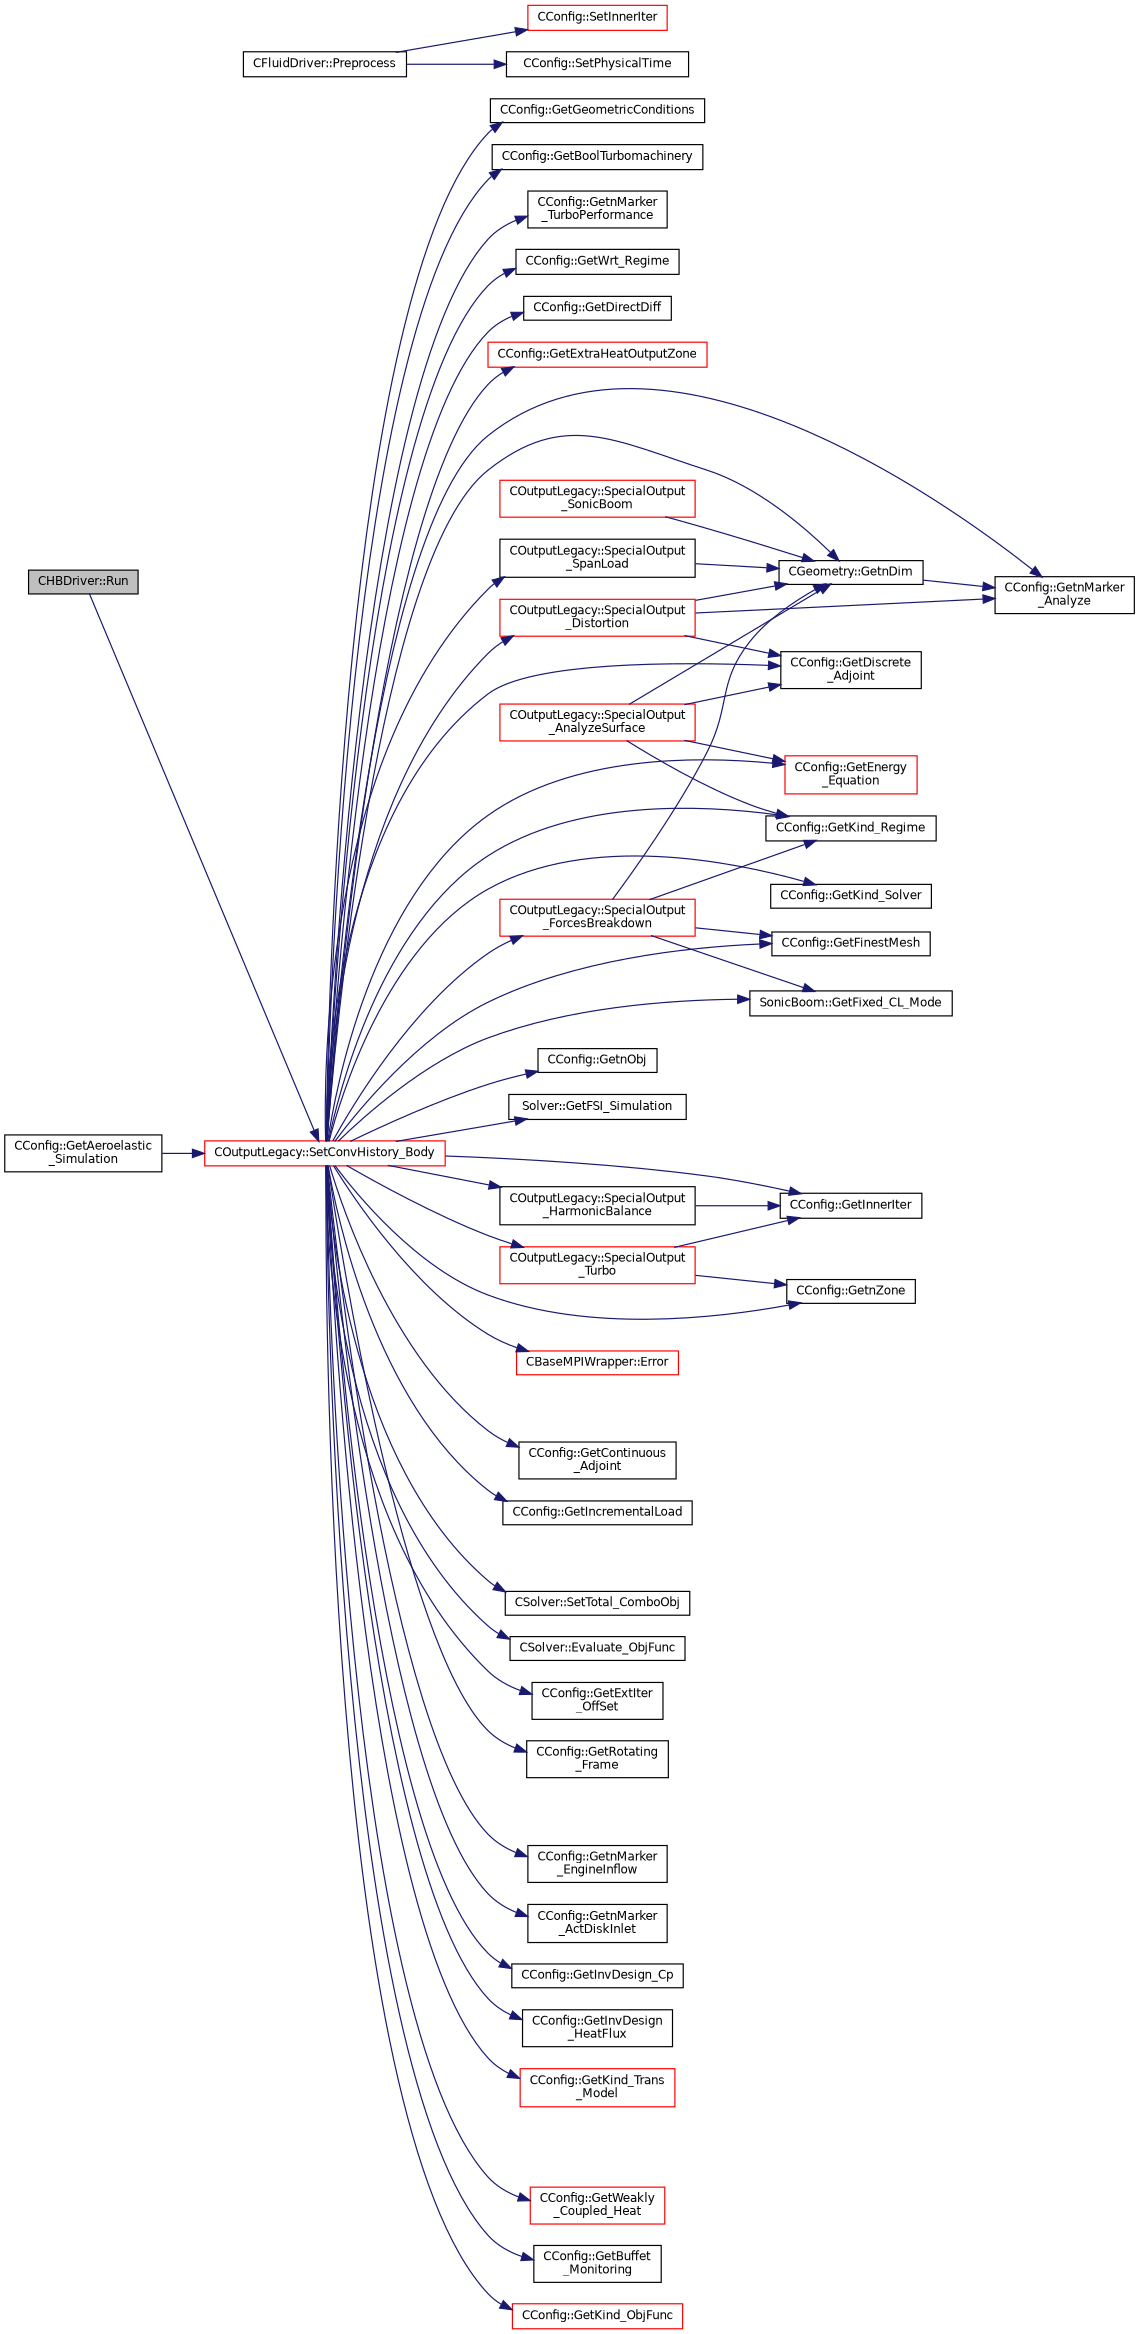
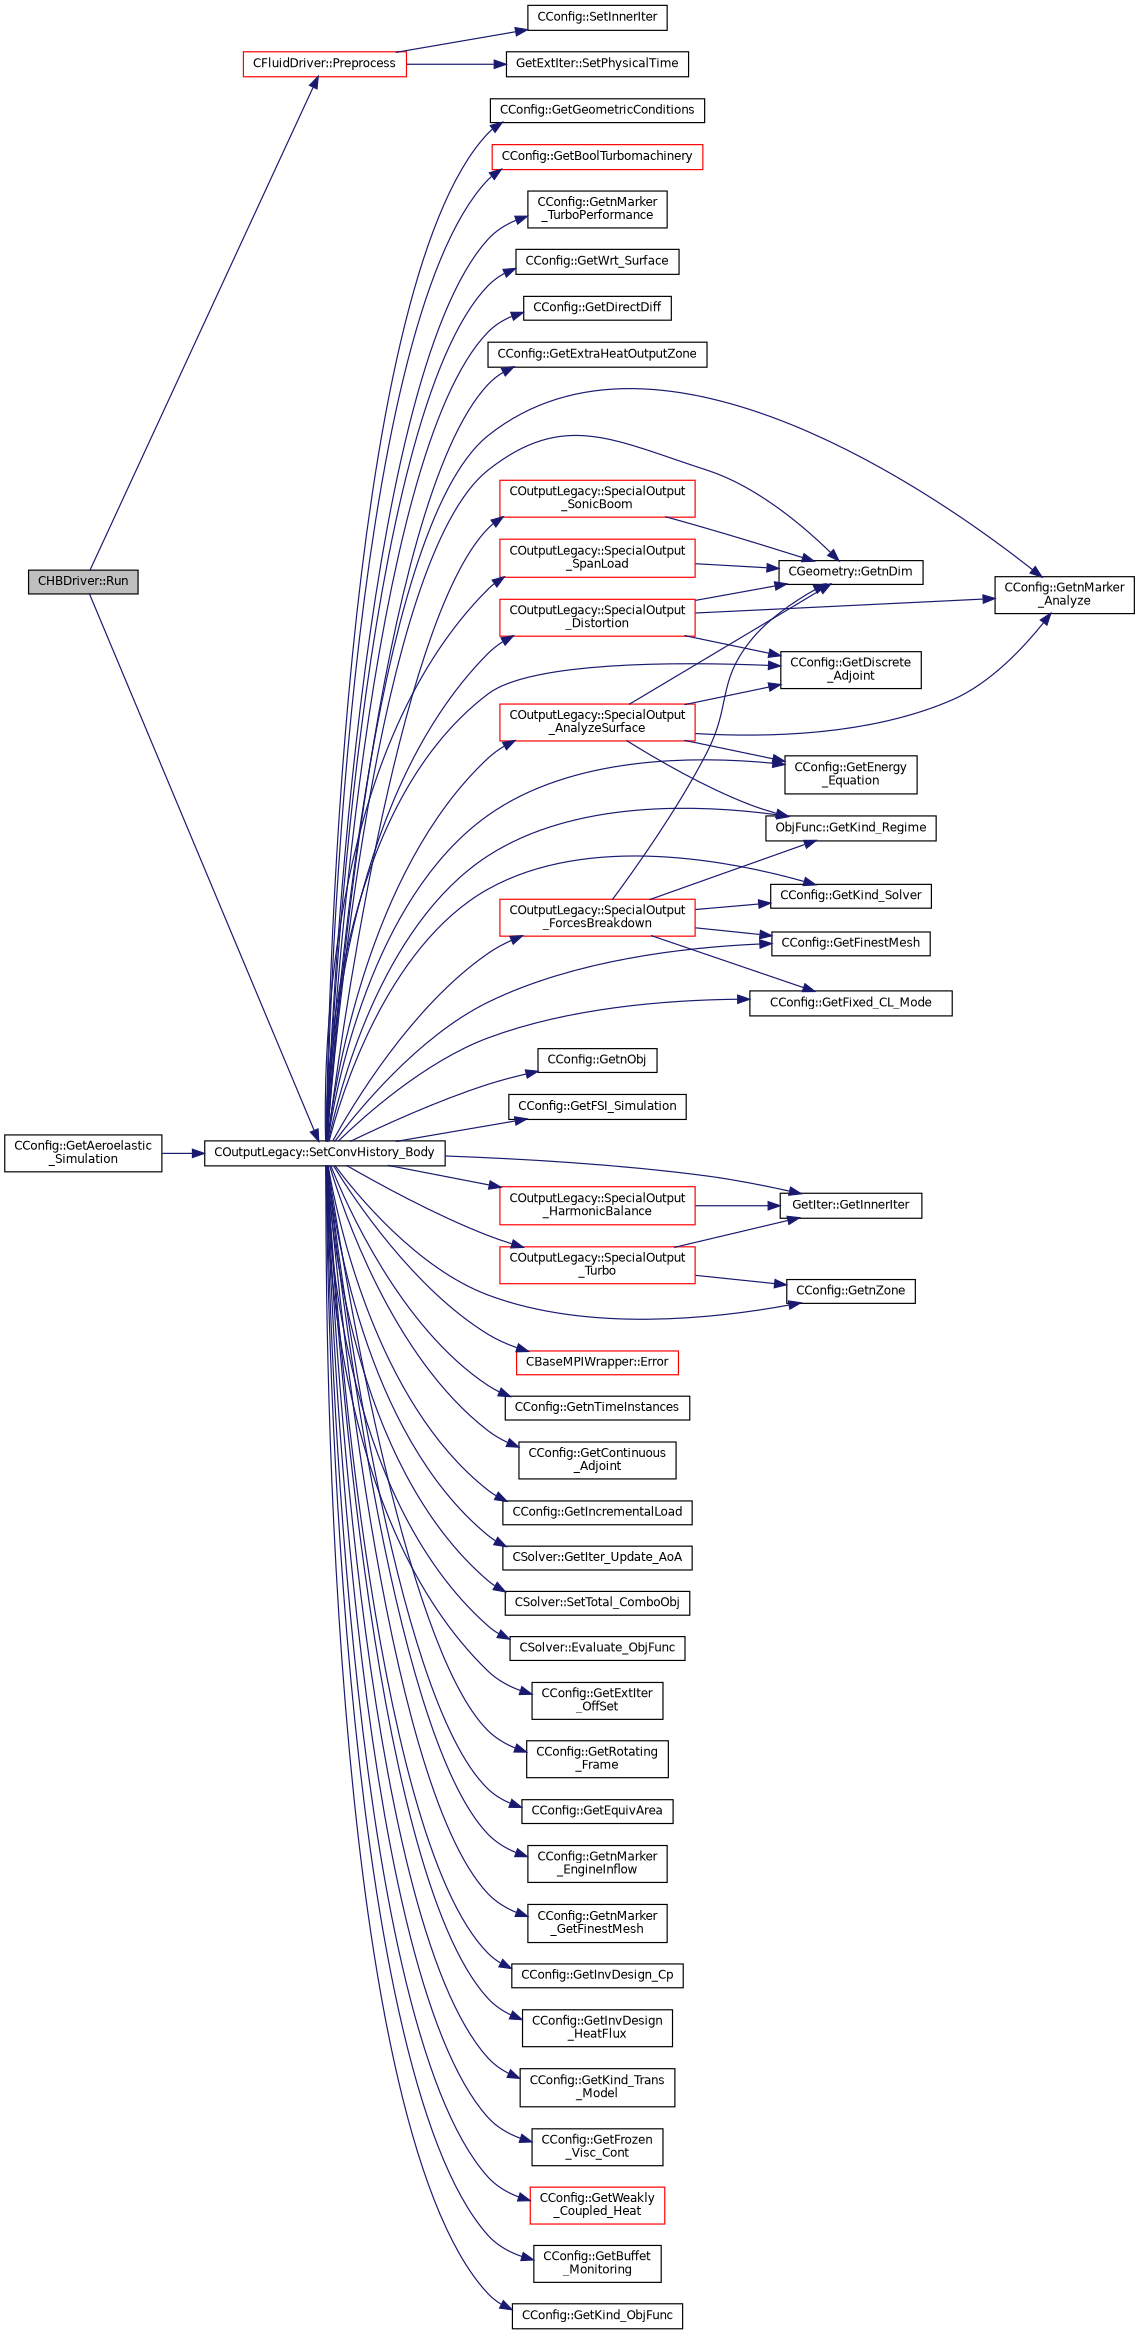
node "CConfig::SetInnerIter": color red -> black
node "CFluidDriver::Preprocess": color black -> red
node "CConfig::SetPhysicalTime": label "CConfig::SetPhysicalTime" -> "GetExtIter::SetPhysicalTime"
node "CConfig::GetBoolTurbomachinery": color black -> red
node "CConfig::GetWrt_Regime": label "CConfig::GetWrt_Regime" -> "CConfig::GetWrt_Surface"
edge "CHBDriver::Run" -> "CFluidDriver::Preprocess": added
node "CConfig::GetExtraHeatOutputZone": color red -> black
node "COutputLegacy::SpecialOutput _SpanLoad": color black -> red
edge "CGeometry::GetnDim" -> "CConfig::GetnMarker _Analyze": now "COutputLegacy::SpecialOutput _AnalyzeSurface" -> "CConfig::GetnMarker _Analyze"
node "CConfig::GetEnergy _Equation": color red -> black
edge "COutputLegacy::SetConvHistory_Body" -> "COutputLegacy::SpecialOutput _SonicBoom": added
node "CConfig::GetKind_Regime": label "CConfig::GetKind_Regime" -> "ObjFunc::GetKind_Regime"
edge "COutputLegacy::SpecialOutput _ForcesBreakdown" -> "CConfig::GetKind_Solver": added
edge "COutputLegacy::SetConvHistory_Body" -> "COutputLegacy::SpecialOutput _AnalyzeSurface": added
node "SonicBoom::GetFixed_CL_Mode": label "SonicBoom::GetFixed_CL_Mode" -> "CConfig::GetFixed_CL_Mode"
node "Solver::GetFSI_Simulation": label "Solver::GetFSI_Simulation" -> "CConfig::GetFSI_Simulation"
node "COutputLegacy::SetConvHistory_Body": color red -> black
node "COutputLegacy::SpecialOutput _HarmonicBalance": color black -> red
node "CConfig::GetInnerIter": label "CConfig::GetInnerIter" -> "GetIter::GetInnerIter"
node "CConfig::GetnTimeInstances": added
node "CSolver::GetIter_Update_AoA": added
node "CConfig::GetEquivArea": added
node "CConfig::GetnMarker _ActDiskInlet": label "CConfig::GetnMarker _ActDiskInlet" -> "CConfig::GetnMarker _GetFinestMesh"
node "CConfig::GetKind_Trans _Model": color red -> black
node "CConfig::GetFrozen _Visc_Cont": added
node "CConfig::GetKind_ObjFunc": color red -> black
